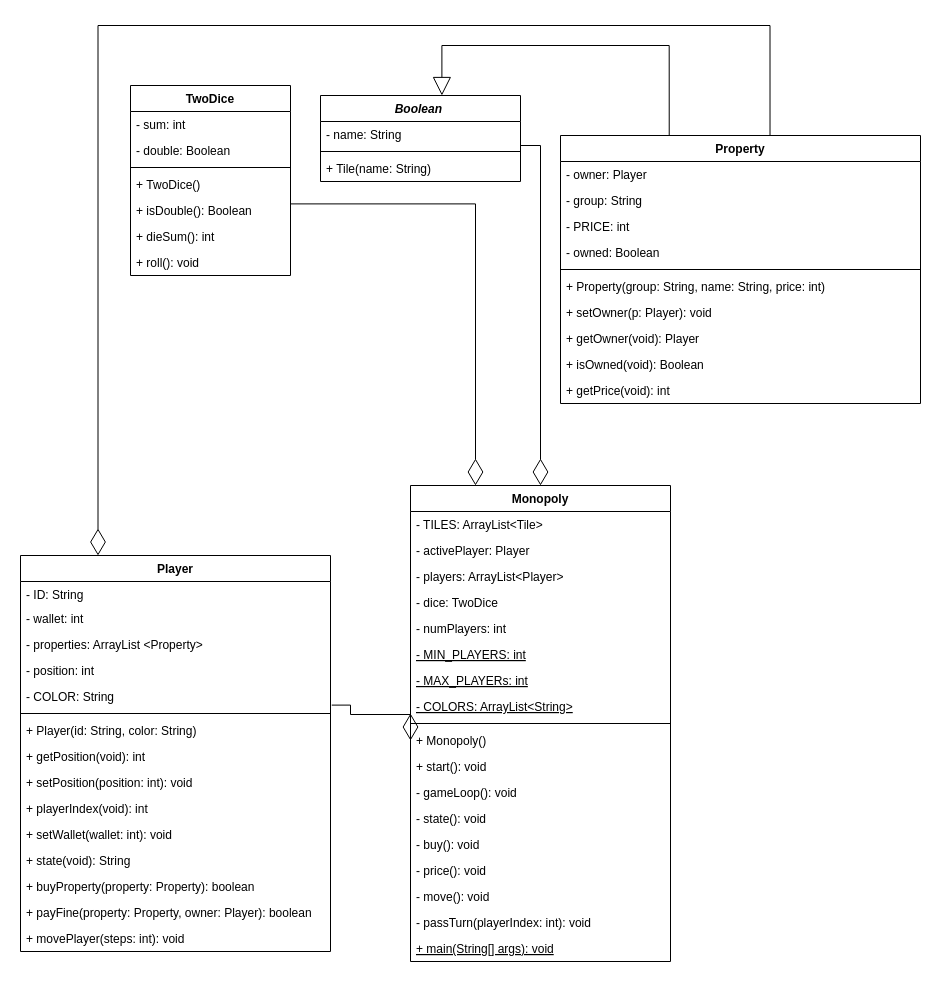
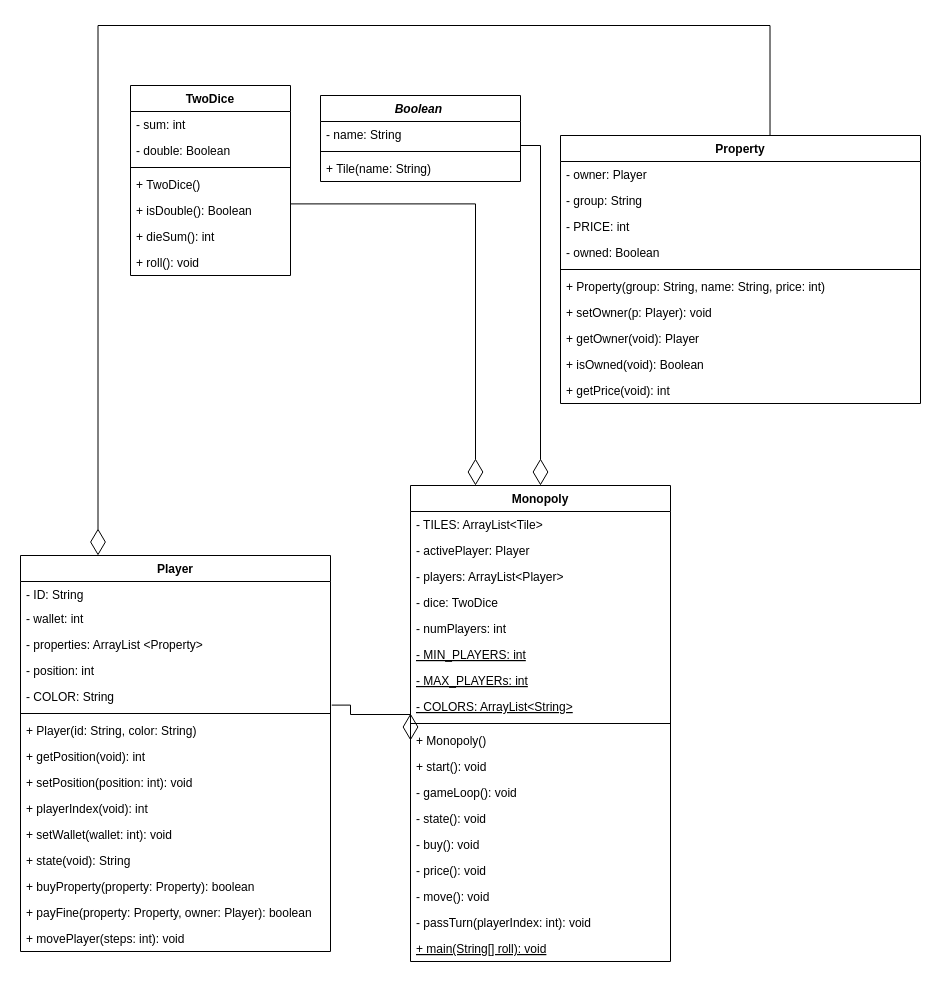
edge "Property" -> "Boolean": removed
node "+ main(String[] args): void": label "+ main(String[] args): void" -> "+ main(String[] roll): void"
